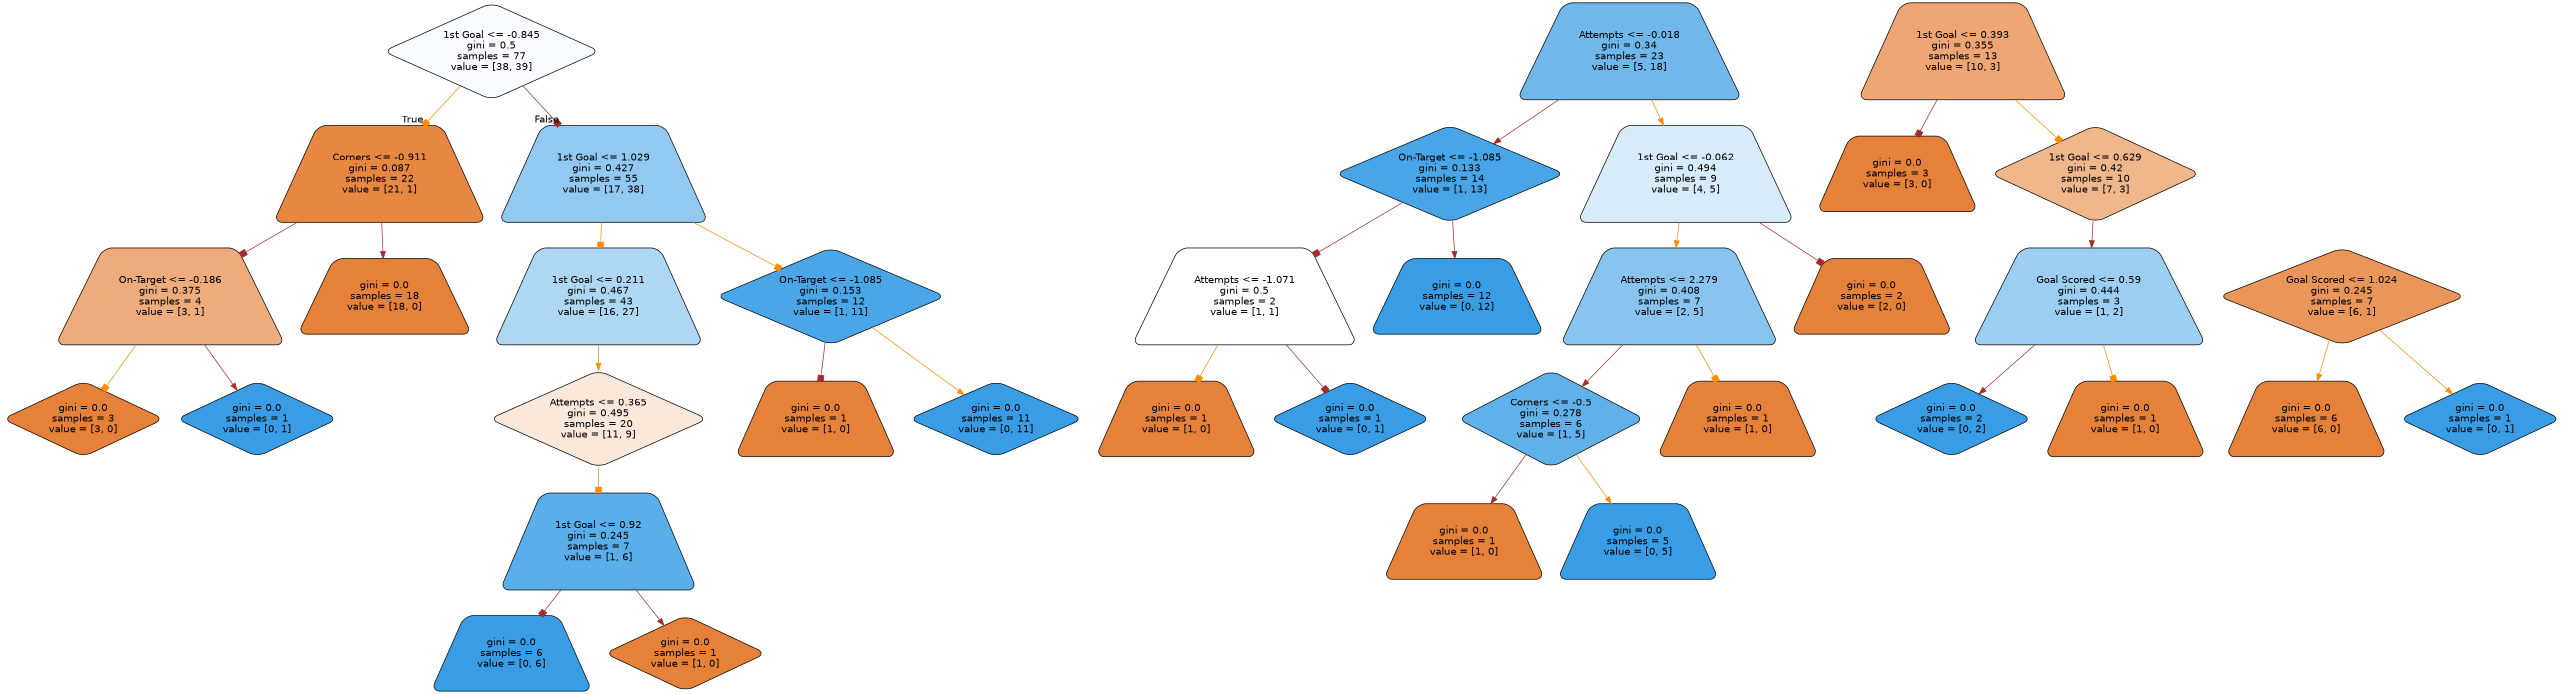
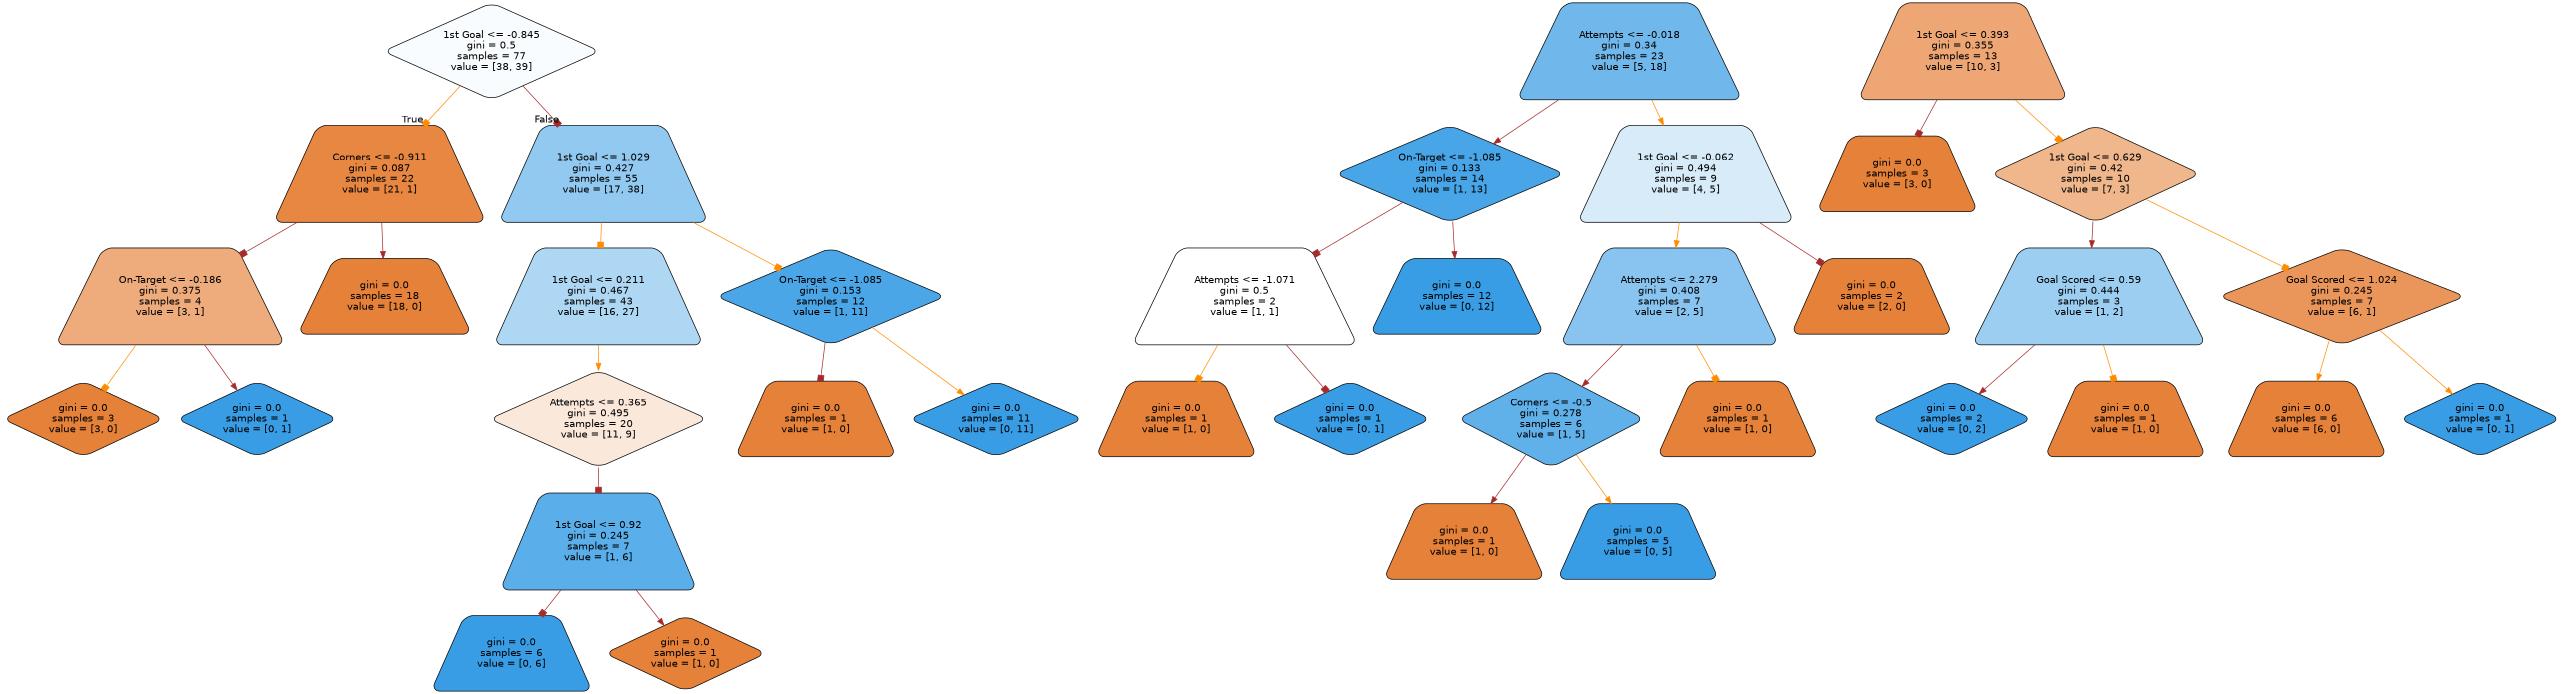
edge "1st Goal <= 0.629 gini = 0.42 samples = 10 value = [7, 3]" -> "Goal Scored <= 1.024 gini = 0.245 samples = 7 value = [6, 1]": added
edge "Attempts <= 0.365 gini = 0.495 samples = 20 value = [11, 9]" -> "1st Goal <= 0.92 gini = 0.245 samples = 7 value = [1, 6]": color darkorange -> brown
